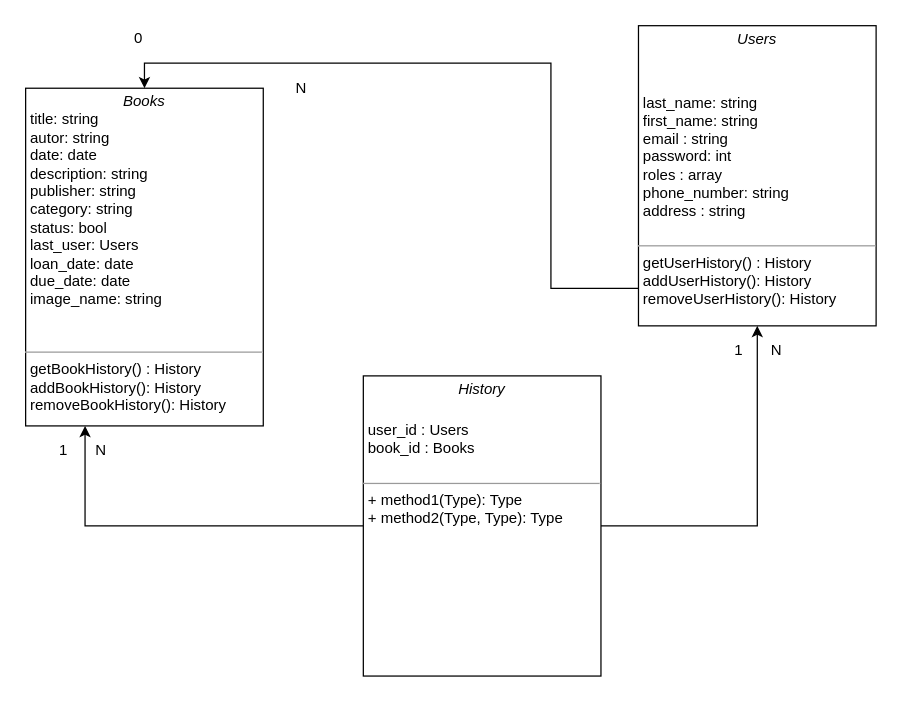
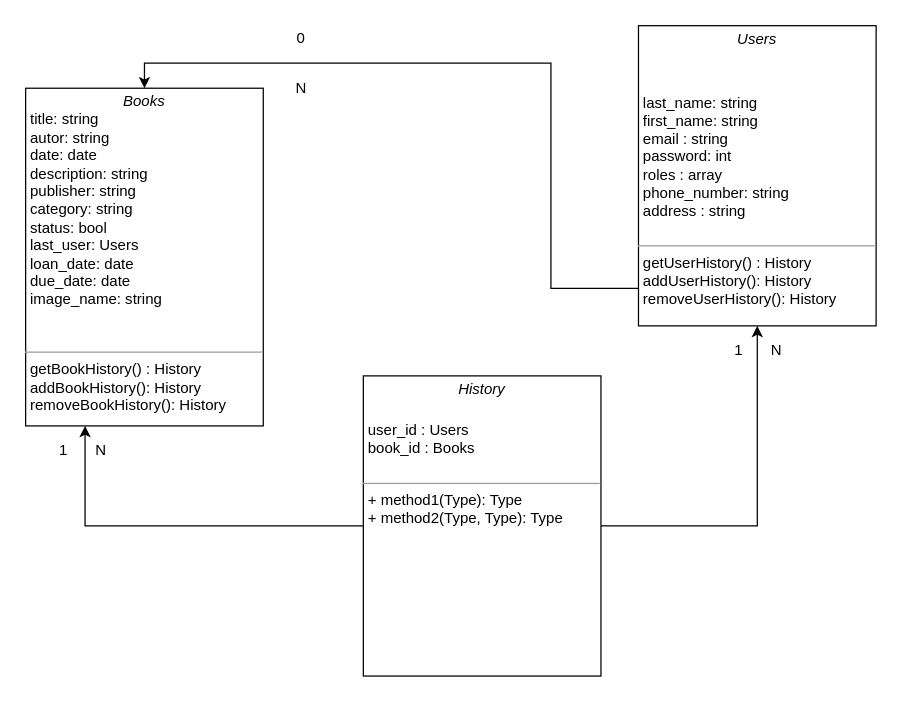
node "0": moved (138, 38) -> (301, 38)
